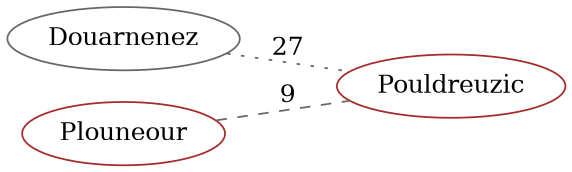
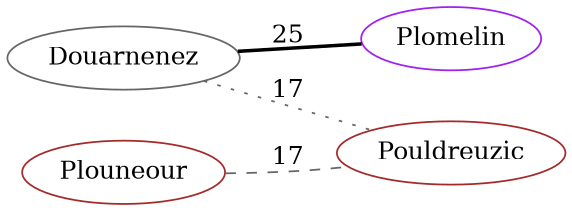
node "Plomelin": added
edge "Douarnenez" -- "Pouldreuzic": label "27" -> "17"
edge "Pouldreuzic" -- "Plouneour": label "9" -> "17"
